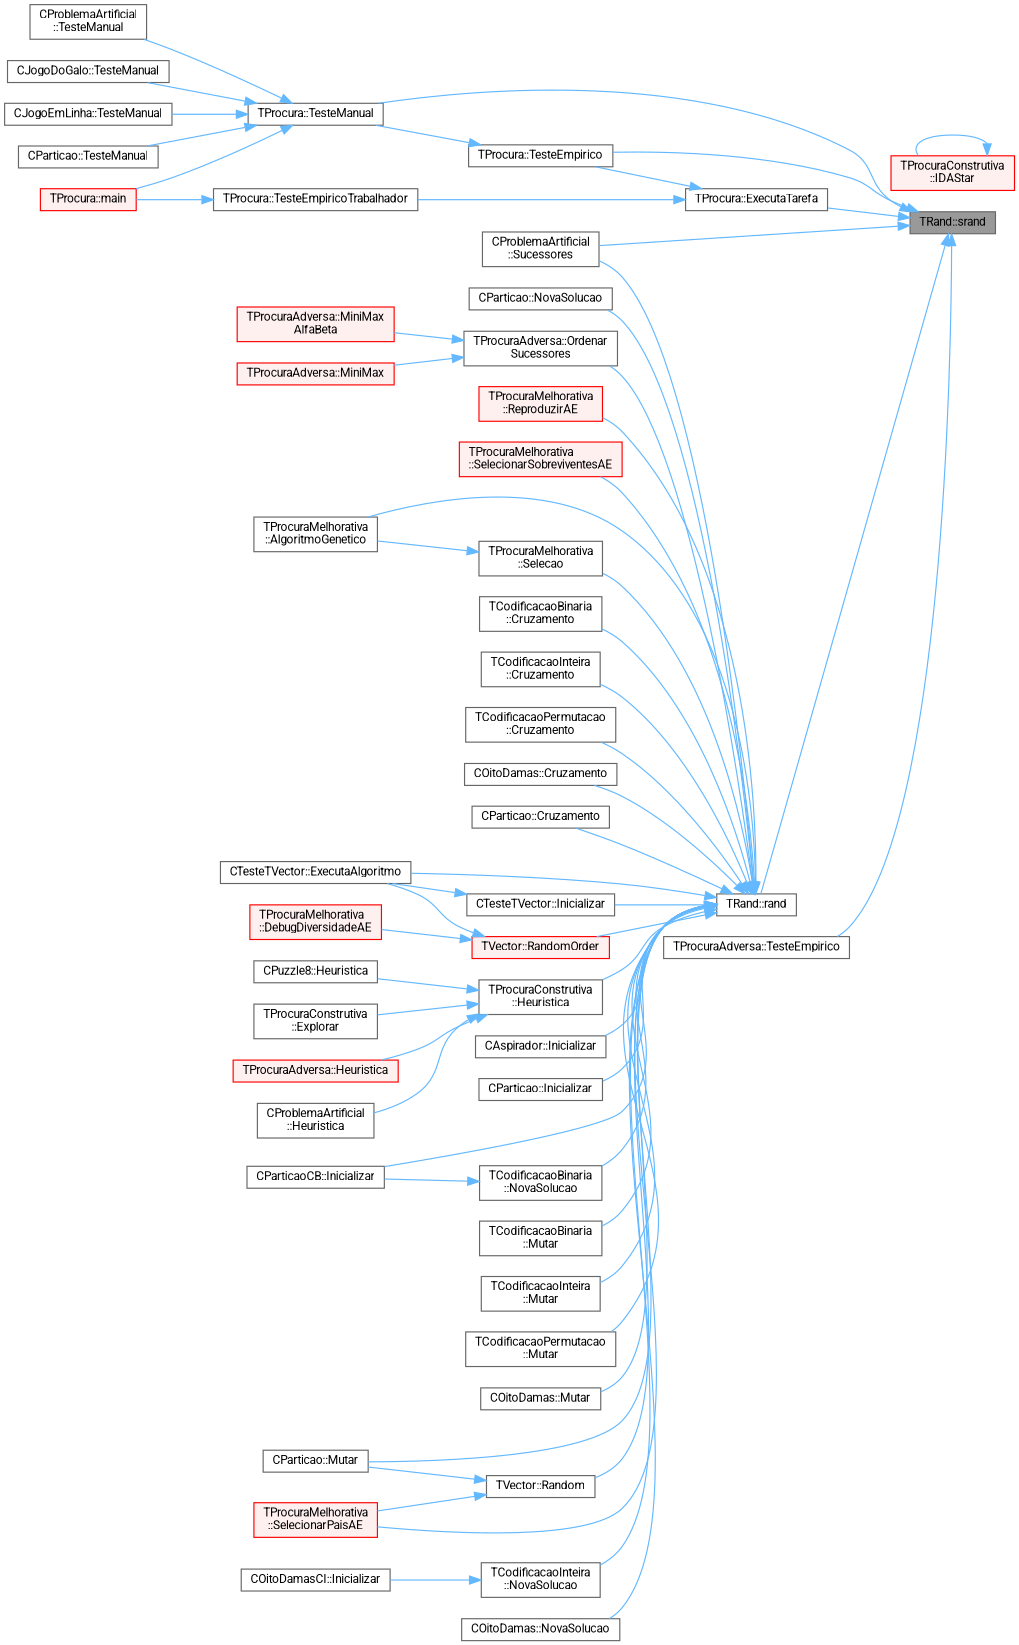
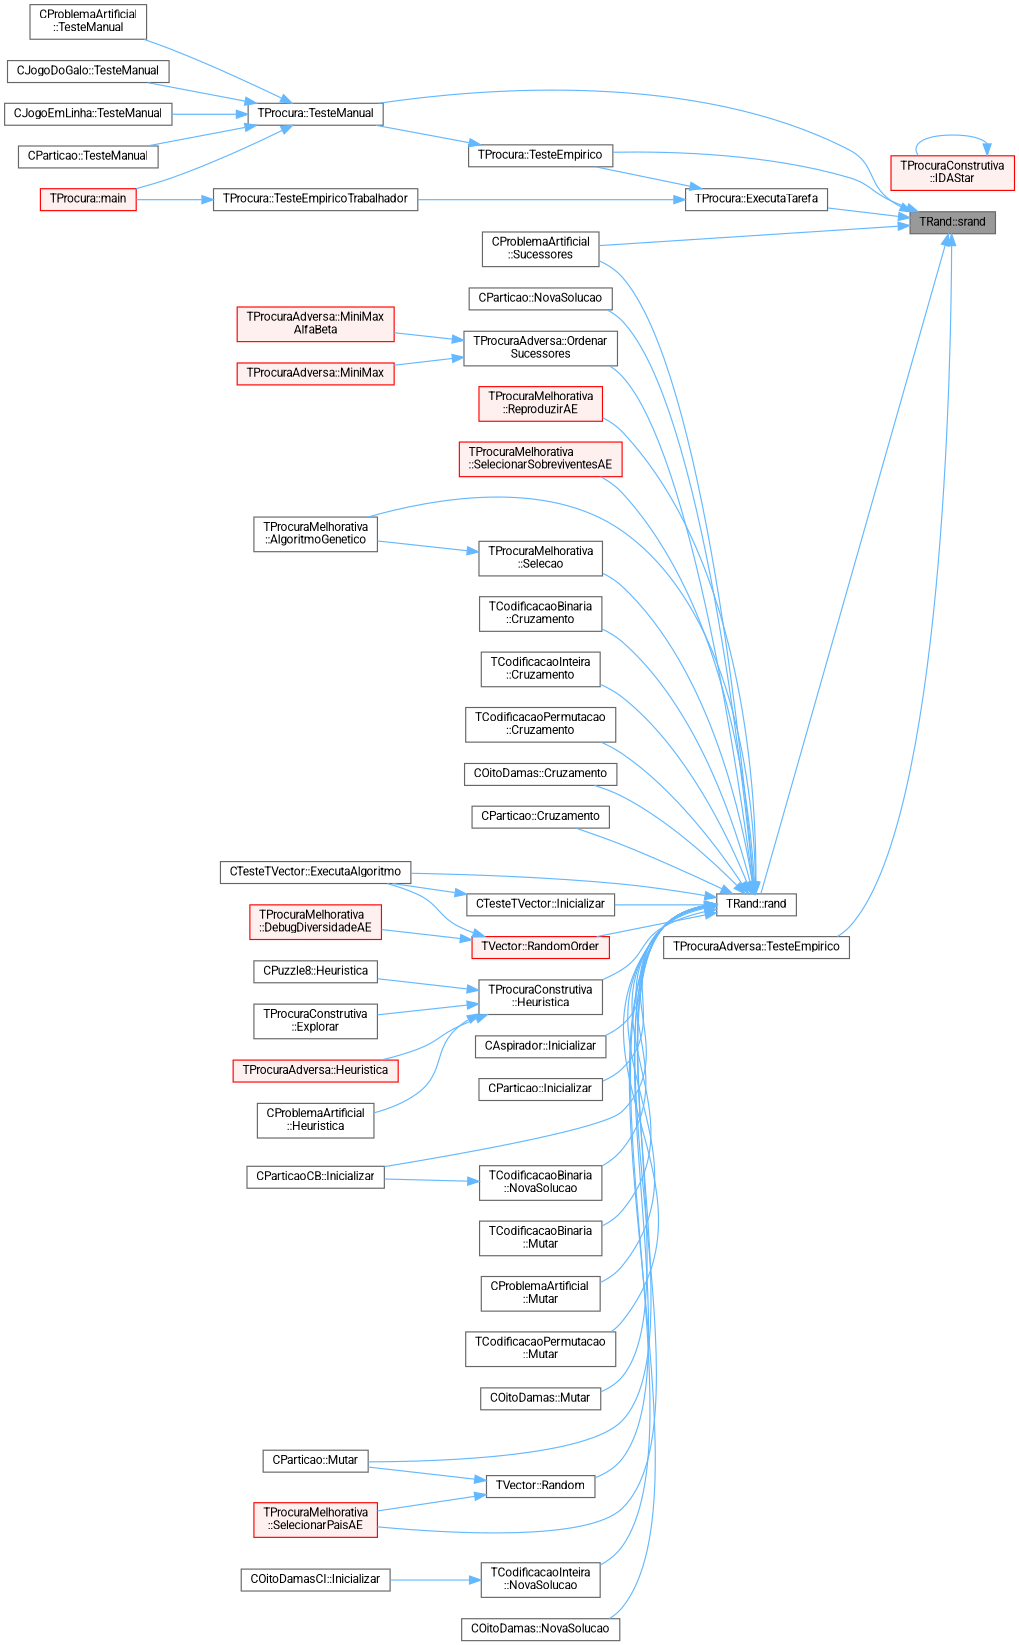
node "TCodificacaoInteira ::Mutar": label "TCodificacaoInteira ::Mutar" -> "CProblemaArtificial ::Mutar"
